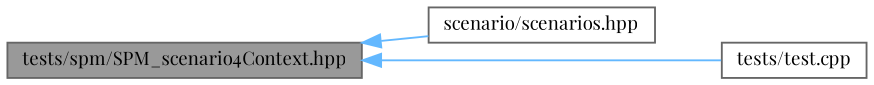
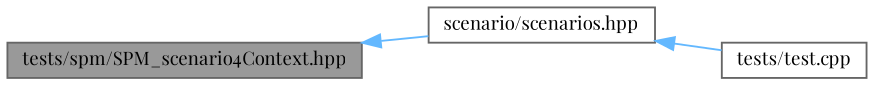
edge "tests/test.cpp" -> "tests/spm/SPM_scenario4Context.hpp": now "tests/test.cpp" -> "scenario/scenarios.hpp"
